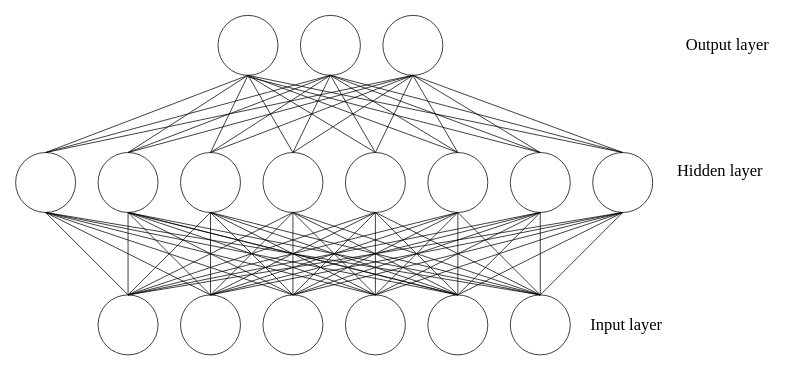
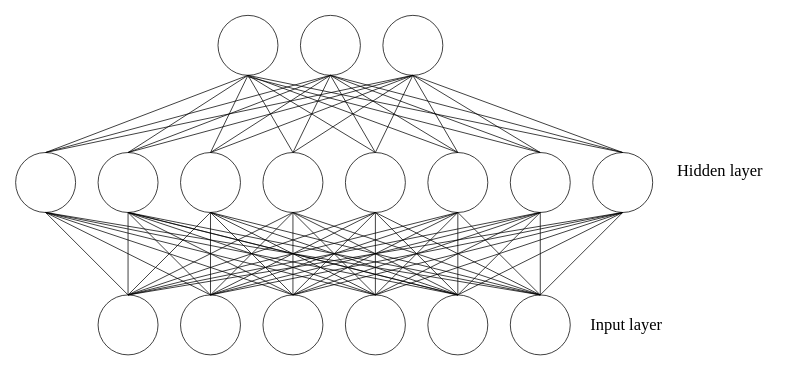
node "Output layer": removed
